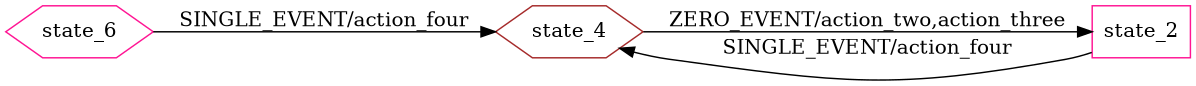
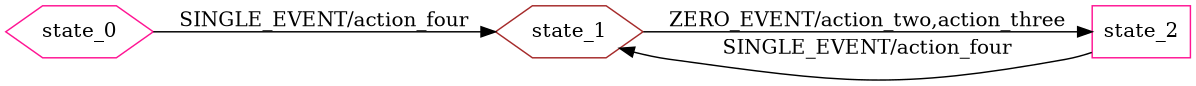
node "state_6": label "state_6" -> "state_0"
node "state_4": label "state_4" -> "state_1"
